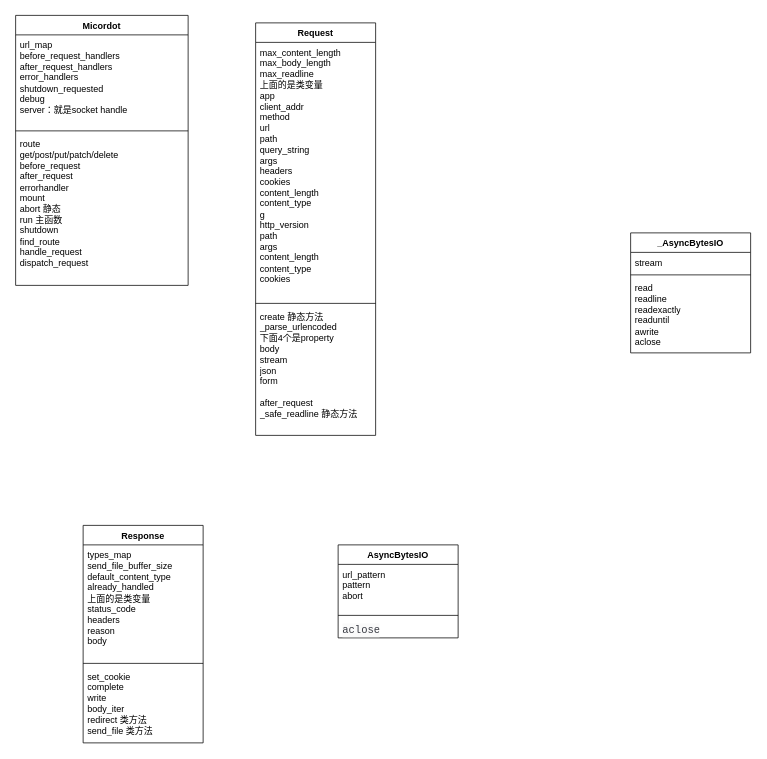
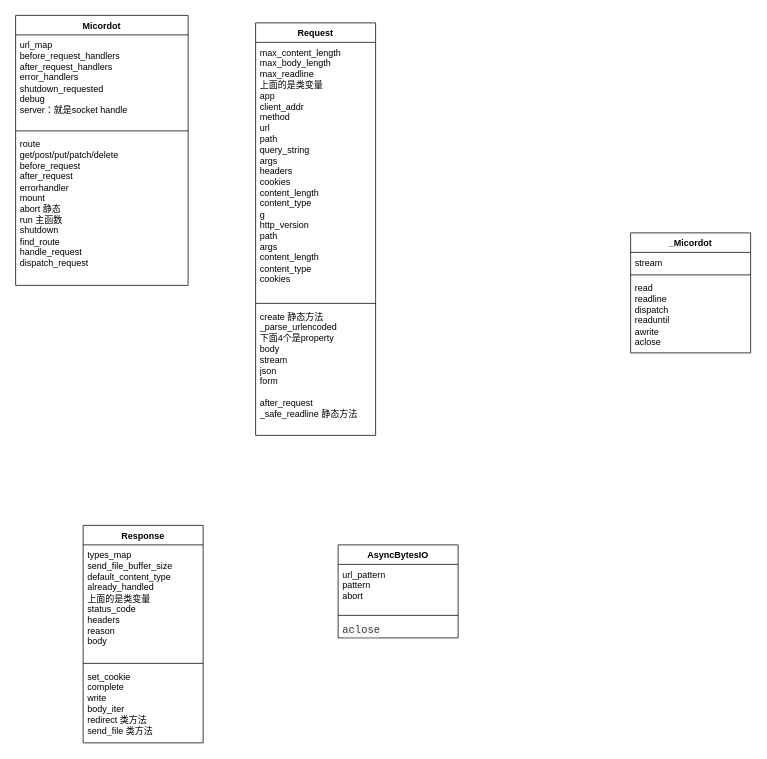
node "_AsyncBytesIO": label "_AsyncBytesIO" -> "_Micordot"
node "read readline readexactly readuntil awrite aclose": label "read readline readexactly readuntil awrite aclose" -> "read readline dispatch readuntil awrite aclose"
